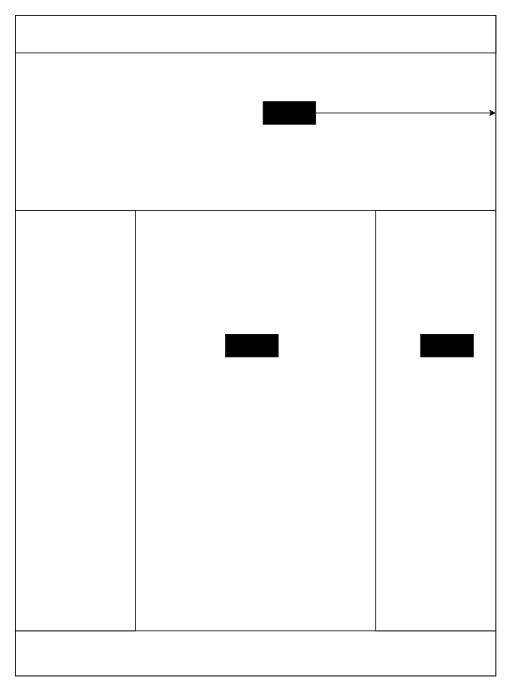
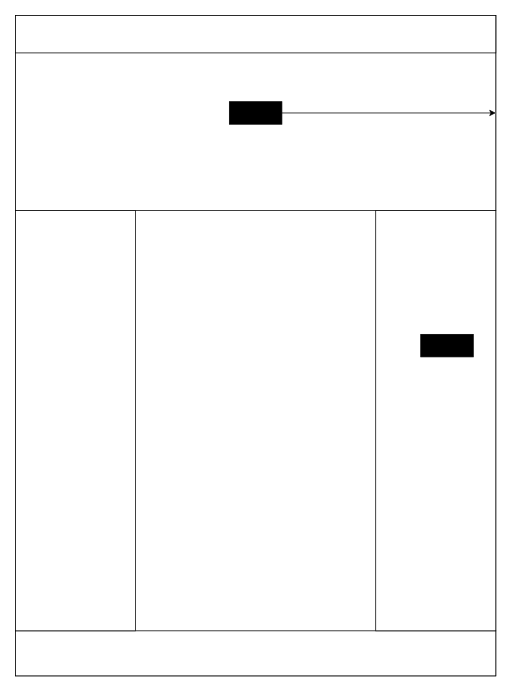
node "HEADER": moved (289, 113) -> (255, 113)
node "TEXT 1": removed
